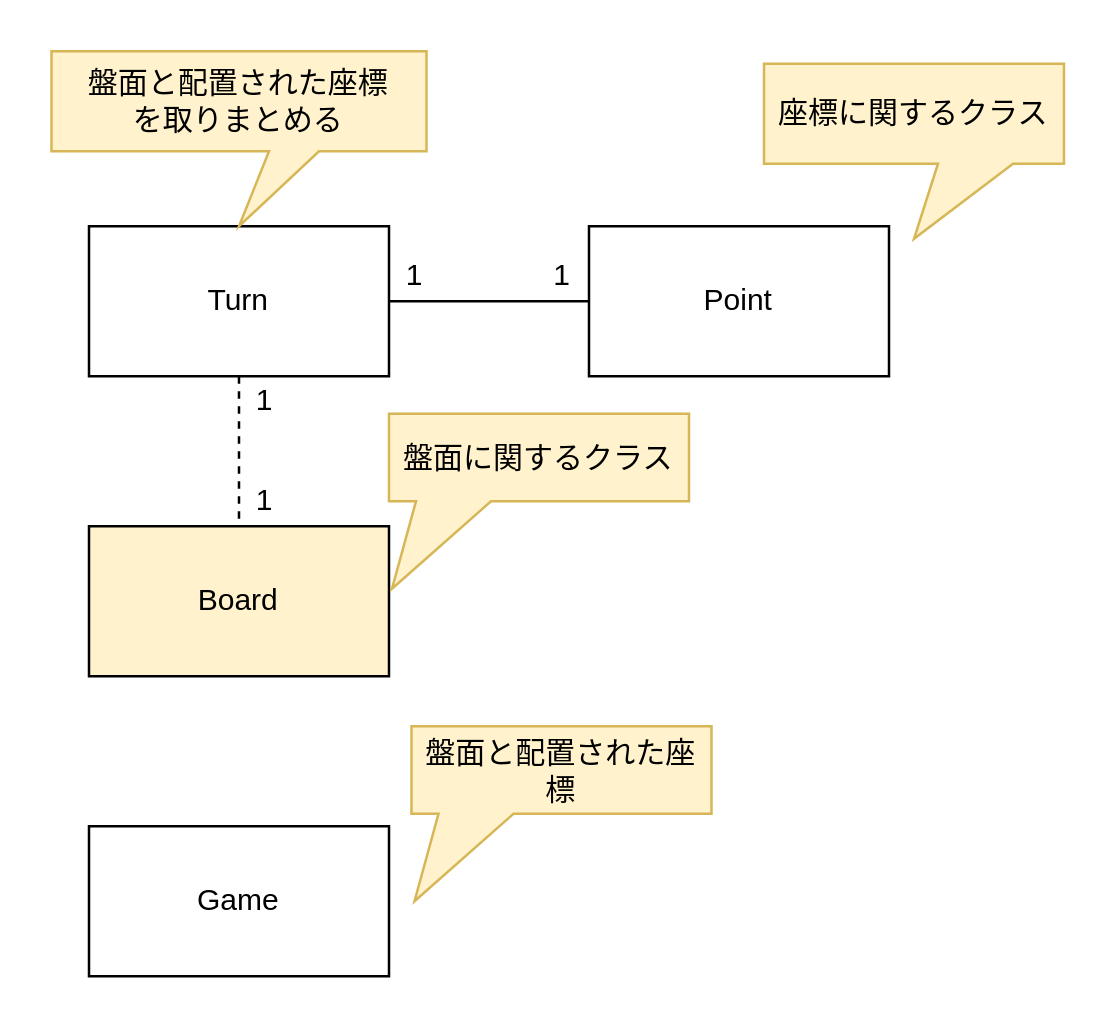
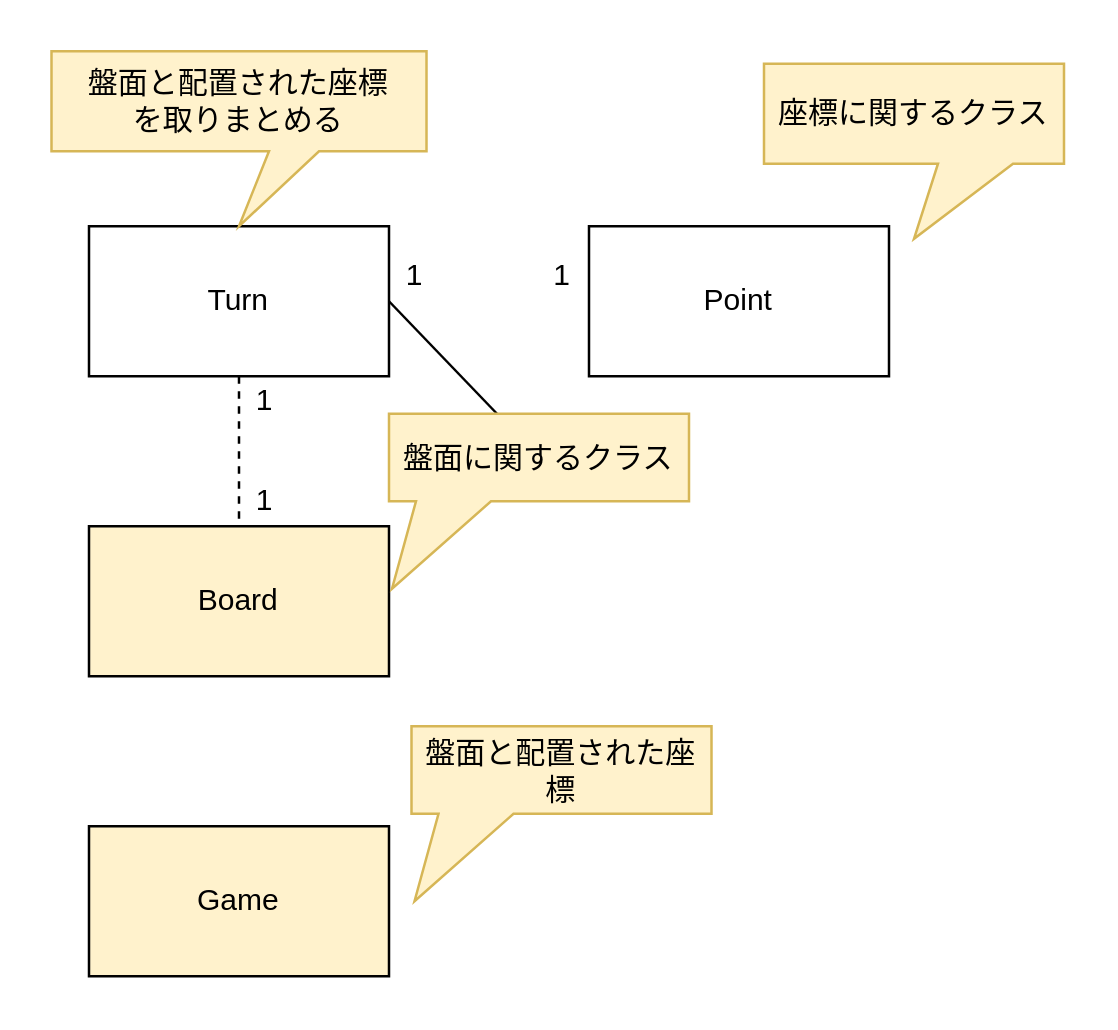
edge "Turn" -- "Point": now "Turn" -- "盤面に関するクラス"
node "Game": fillcolor #ffffff -> #fff2cc
